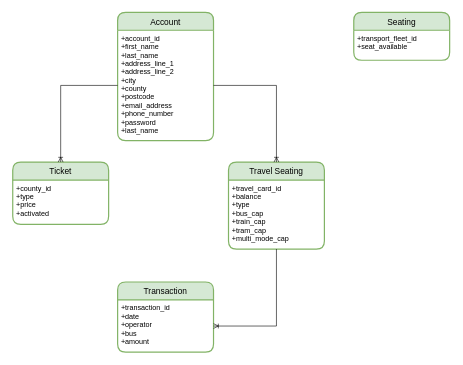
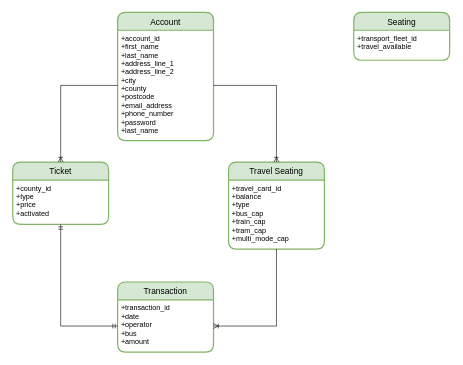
node "+transport_fleet_id +seat_available": label "+transport_fleet_id +seat_available" -> "+transport_fleet_id +travel_available"
edge "+county_id +type +price +activated" -- "+transaction_id +date +operator +bus +amount": added
